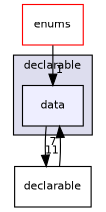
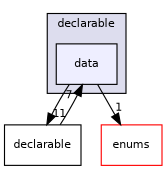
edge "enums" -> "data": reversed
